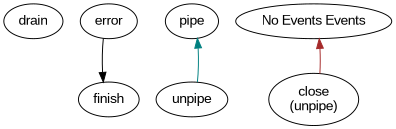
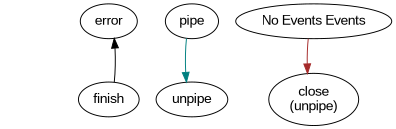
node "drain": removed
edge "error" -> "finish": reversed
edge "close (unpipe)" -> "No Events Events": reversed
edge "unpipe" -> "pipe": reversed
